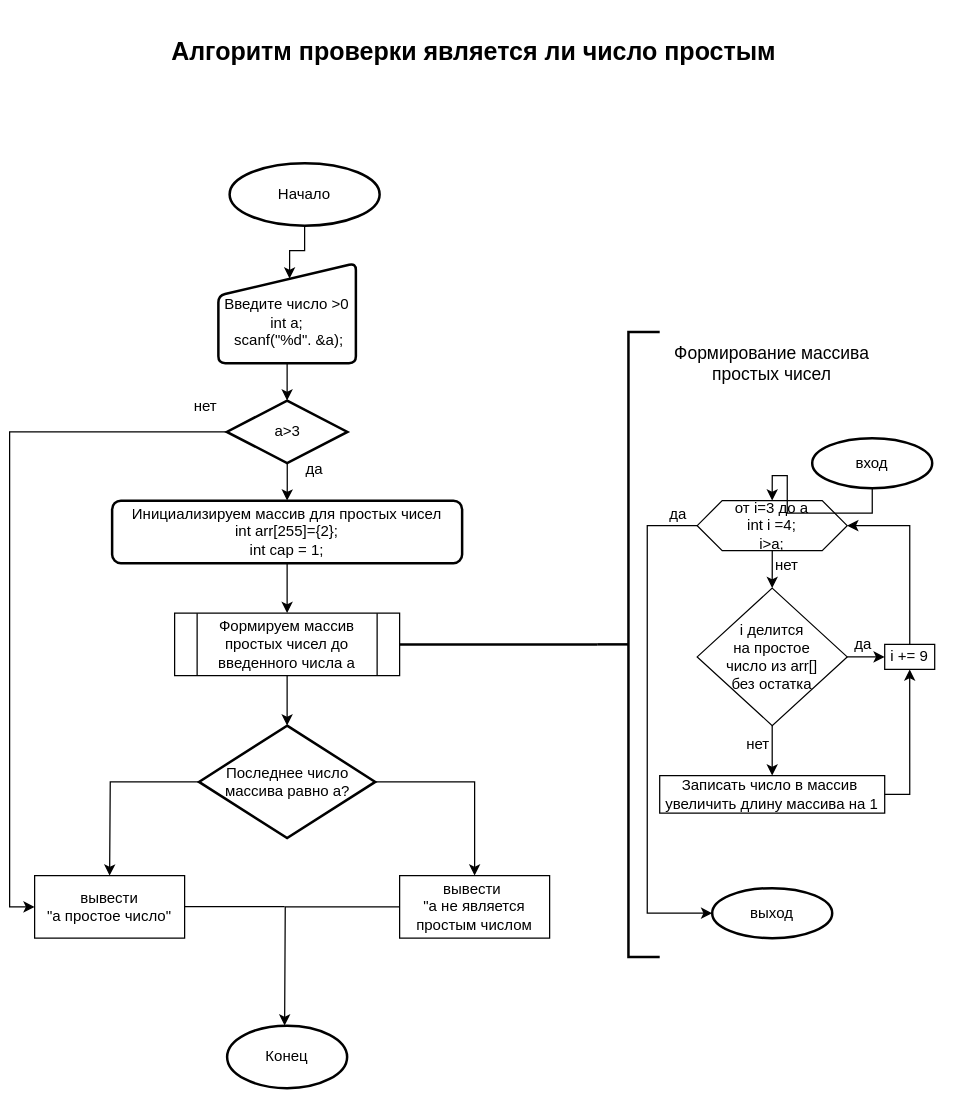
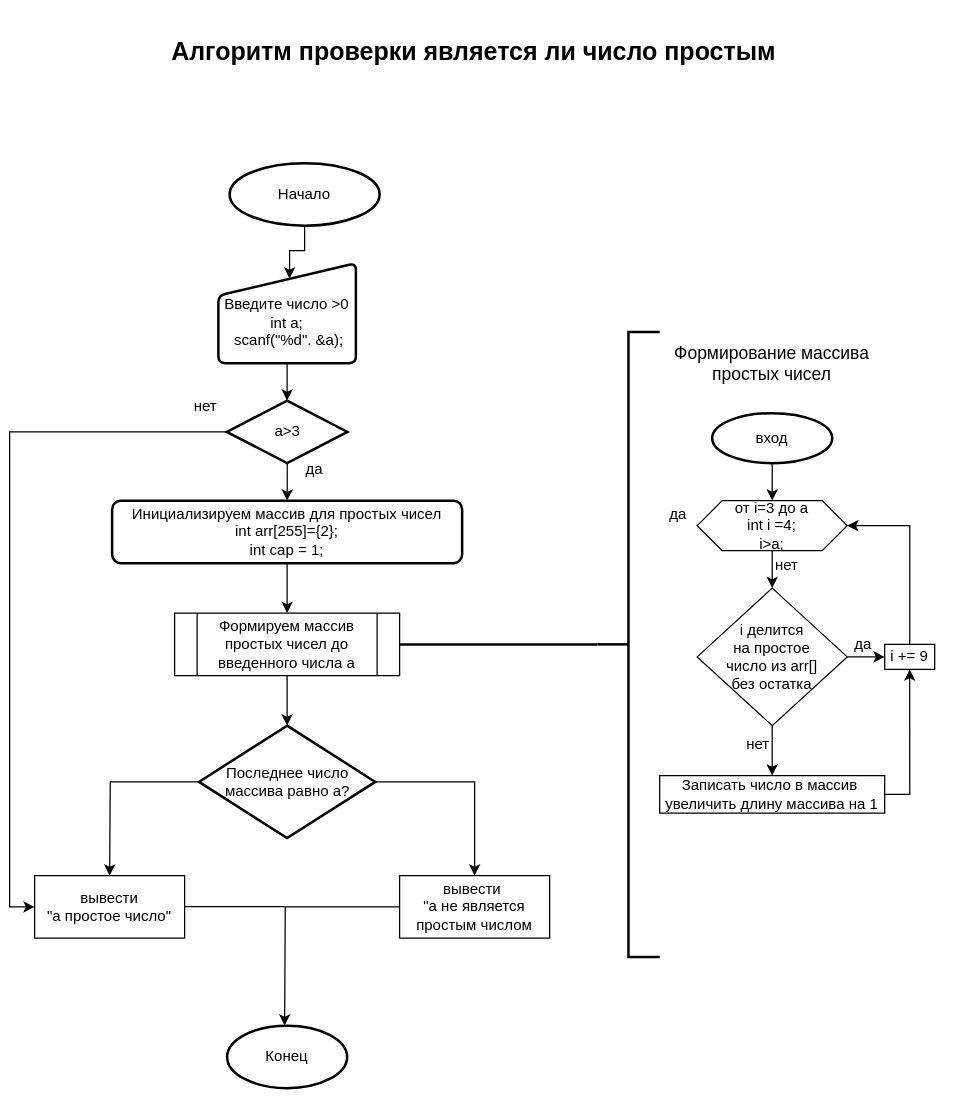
node "вход": moved (872, 463) -> (772, 438)
edge "от i=3 до a int i =4; i>a;" -> "выход": removed
node "выход": removed
